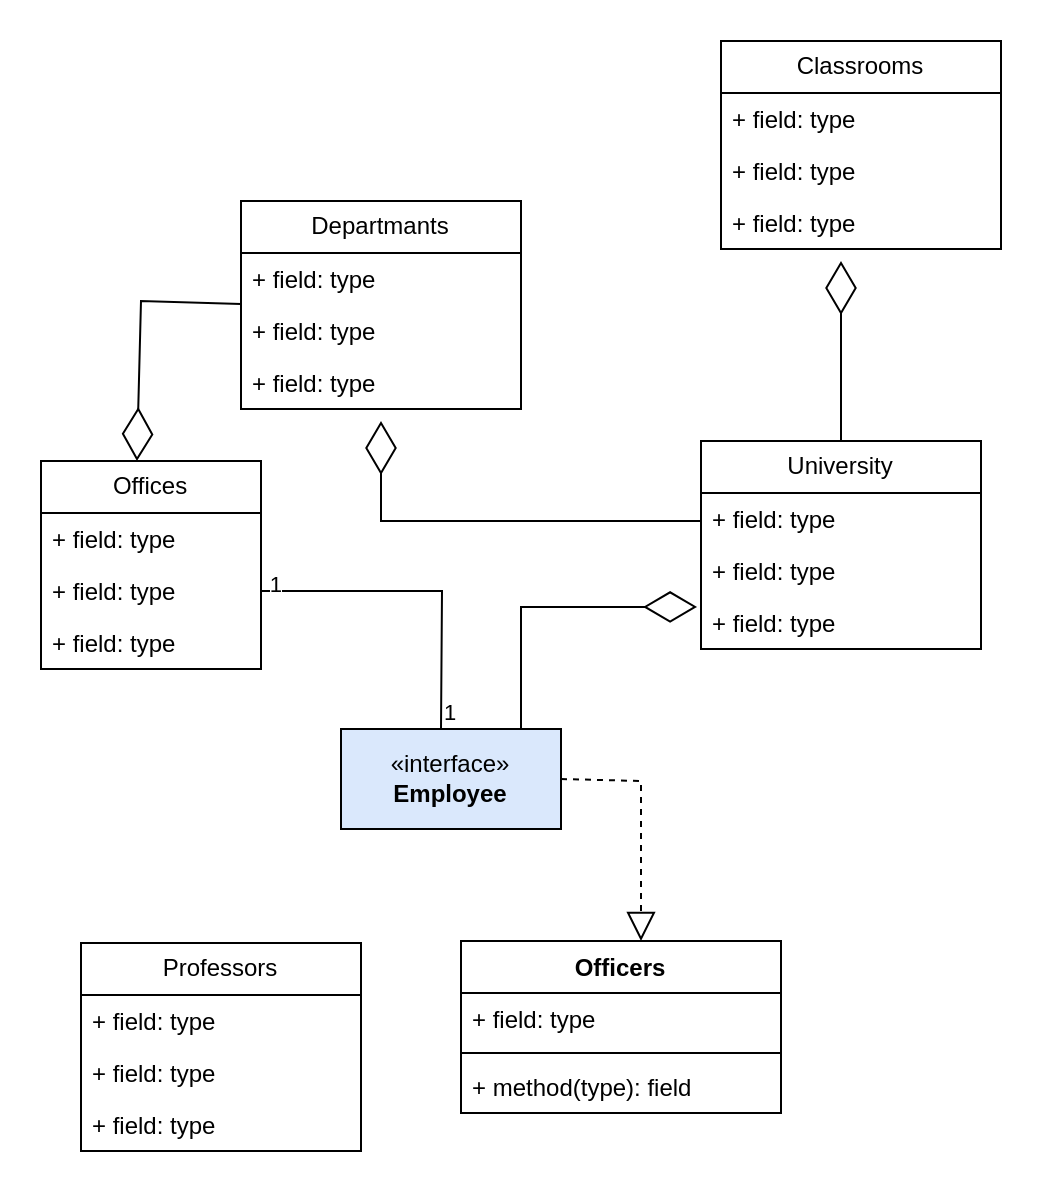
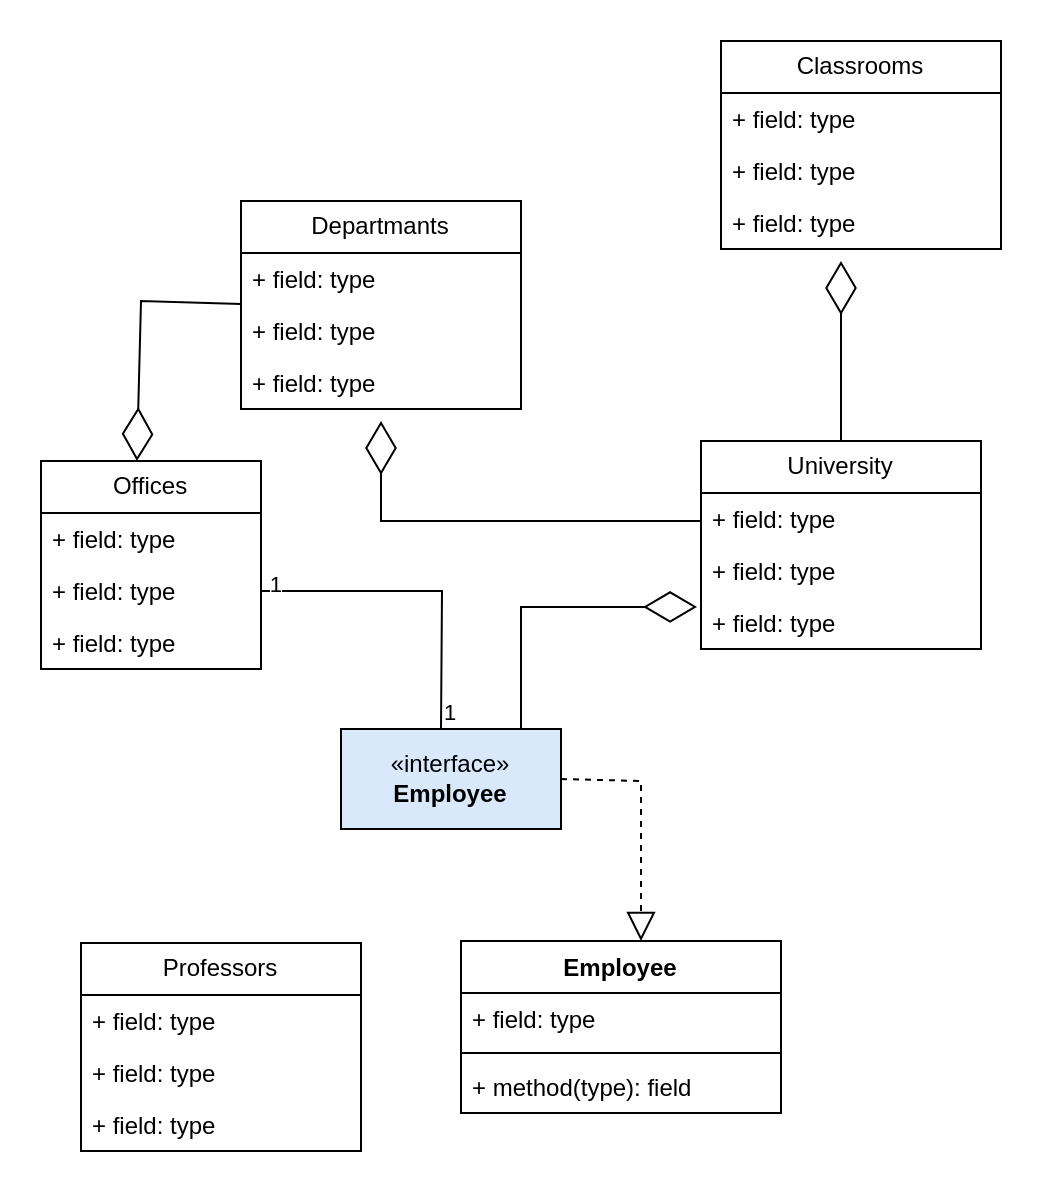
node "Officers": label "Officers" -> "Employee"
